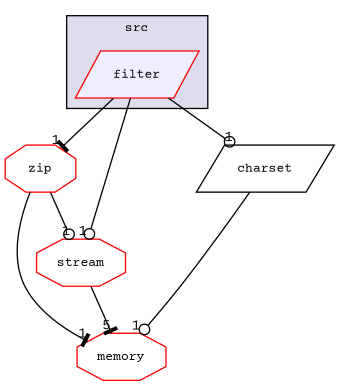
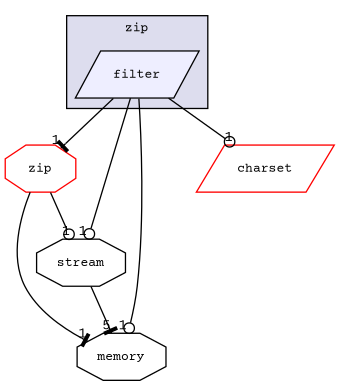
cluster "src": label "src" -> "zip"
node "filter": color red -> black
node "charset": color black -> red
edge "charset" -> "memory": now "filter" -> "memory"
node "stream": color red -> black
node "memory": color red -> black
